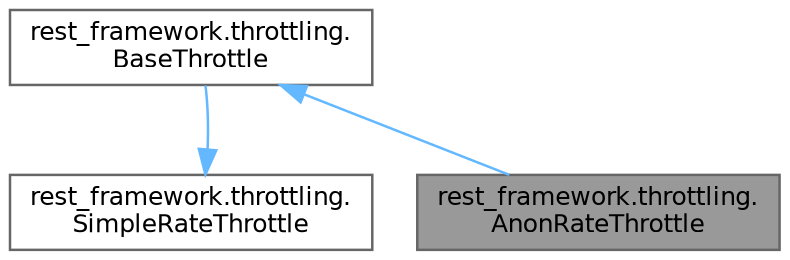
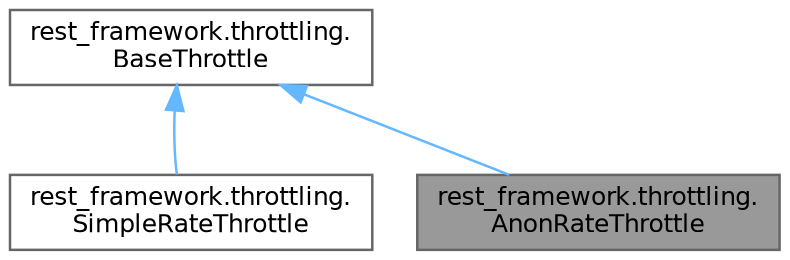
edge "rest_framework.throttling. BaseThrottle" -> "rest_framework.throttling. SimpleRateThrottle": reversed
